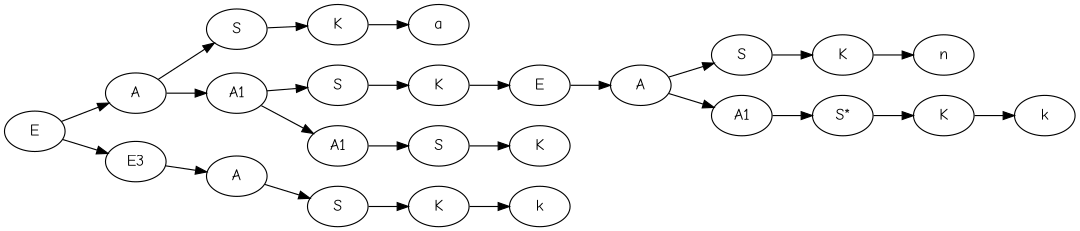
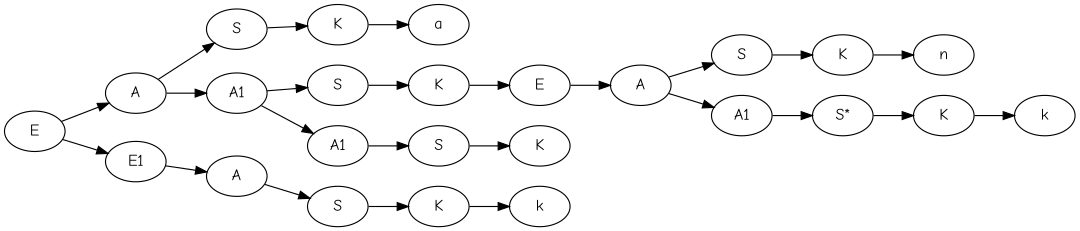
node "E3": label "E3" -> "E1"
